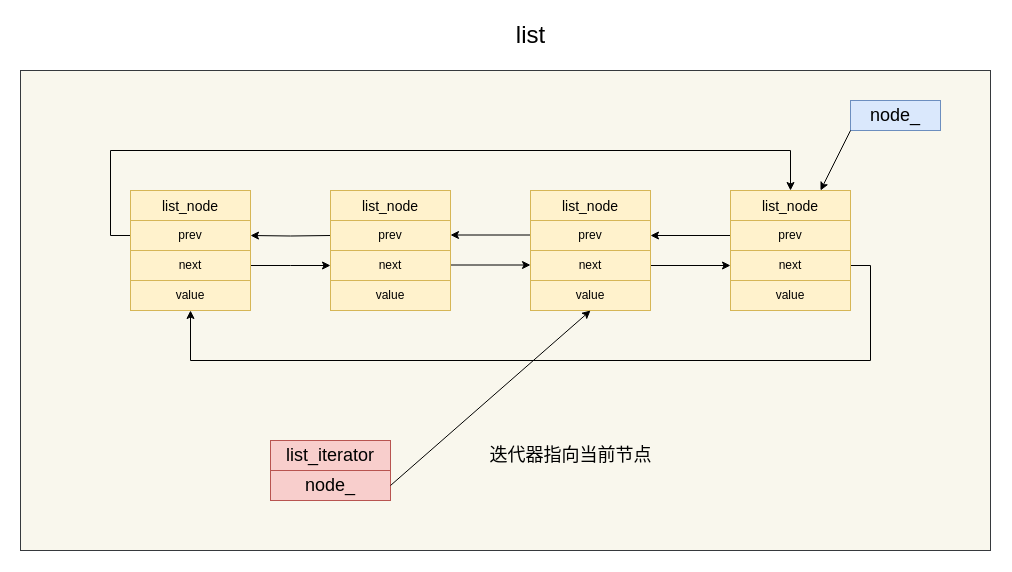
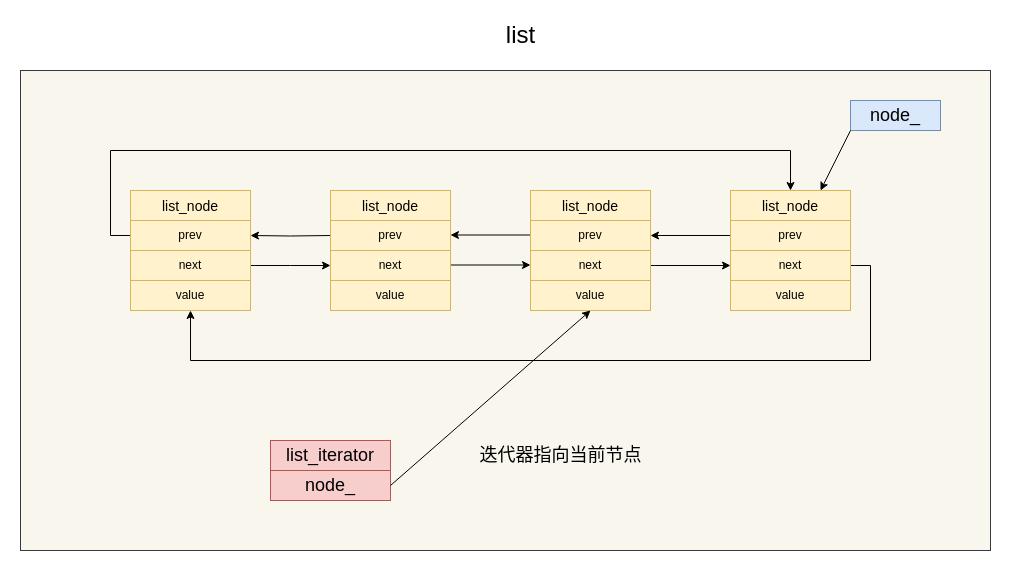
node "list": moved (531, 36) -> (521, 36)
node "迭代器指向当前节点": moved (571, 456) -> (561, 456)
